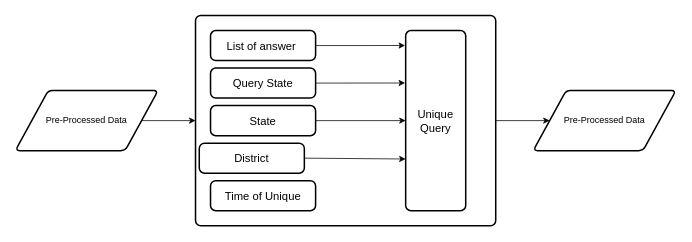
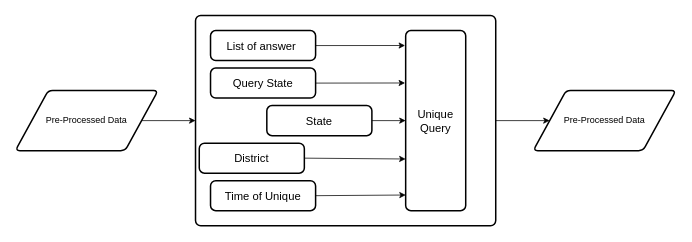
node "State": moved (263, 120) -> (319, 120)
edge "Time of Unique" -> "Unique Query": added
